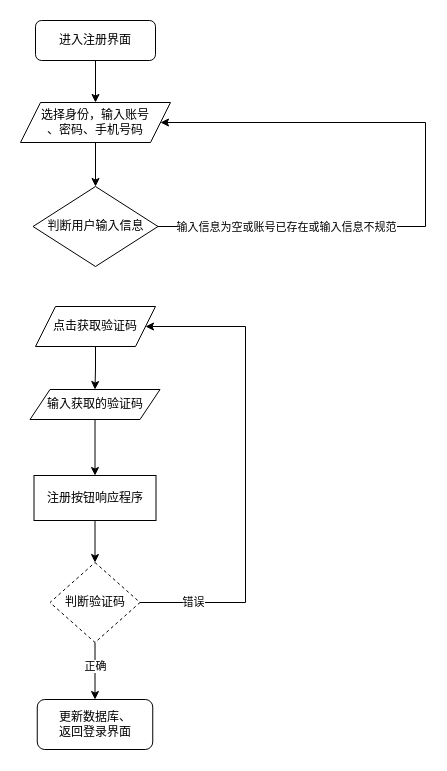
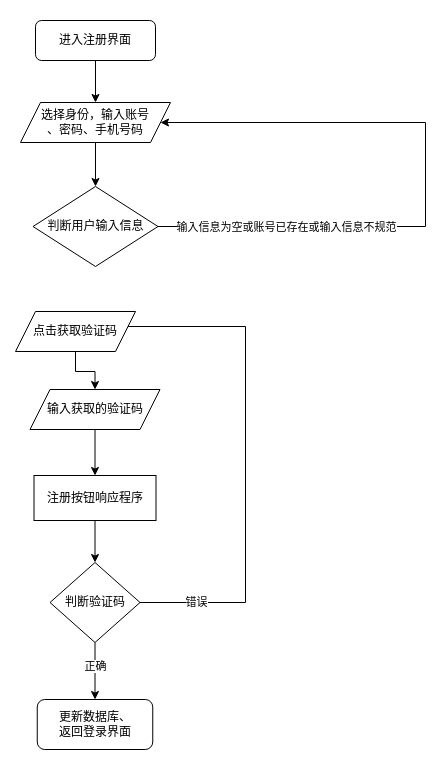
node "点击获取验证码": moved (96, 327) -> (76, 332)
node "输入获取的验证码": size 130x30 -> 130x40
node "判断验证码": style dashed -> solid
